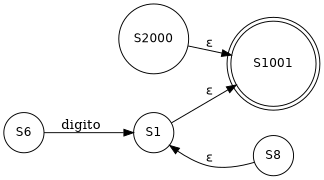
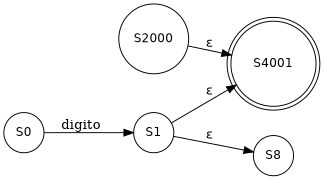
node "S1001": label "S1001" -> "S4001"
node "S6": label "S6" -> "S0"
edge "S8" -> "S1": reversed
